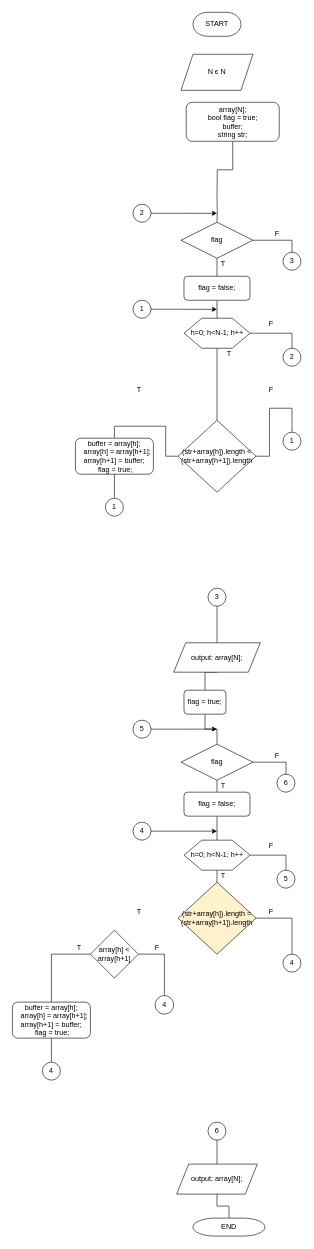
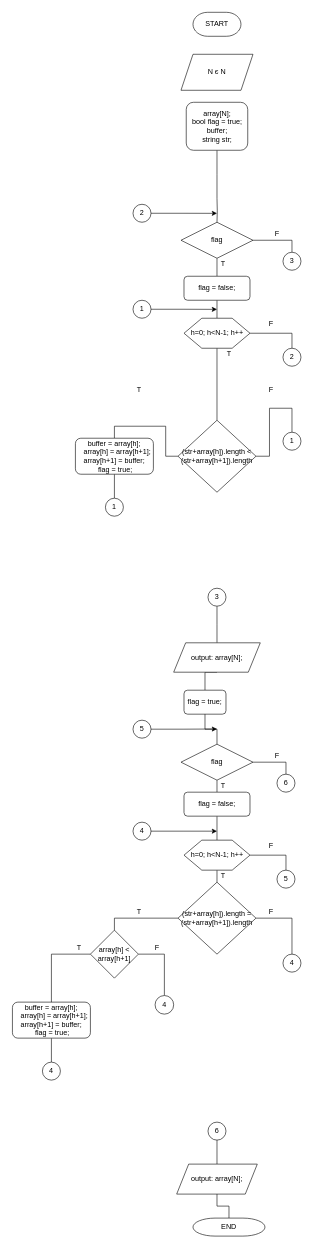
node "array[N]; bool flag = true; buffer; string str;": size 93x39 -> 62x48
edge "(str+array[h]).length = (str+array[h+1]).length" -- "array[h] < array[h+1]": added
node "(str+array[h]).length = (str+array[h+1]).length": fillcolor #fff2cc -> #ffffff
